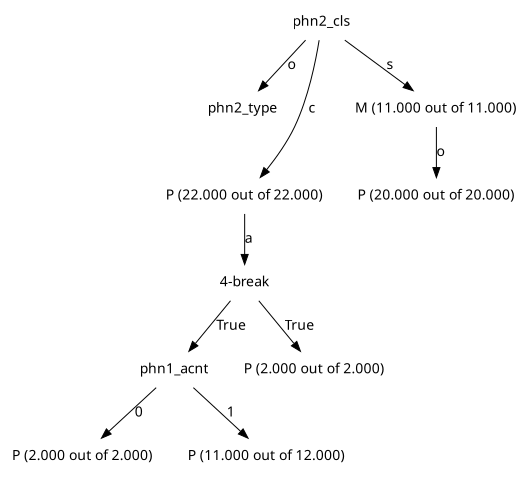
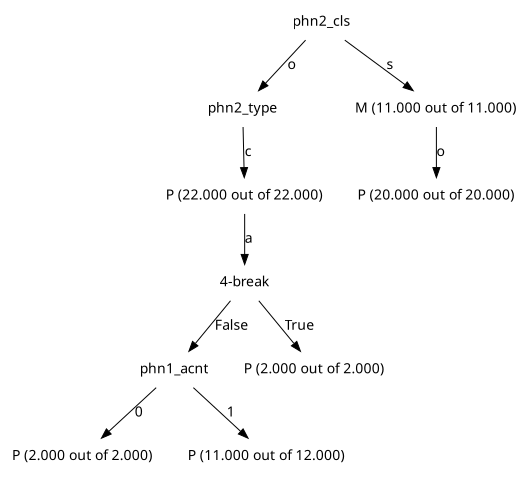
edge "phn2_cls" -> "P (22.000 out of 22.000)": now "phn2_type" -> "P (22.000 out of 22.000)"
edge "4-break" -> "phn1_acnt": label "True" -> "False"
